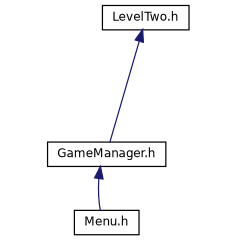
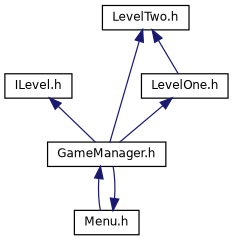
node "ILevel.h": added
node "LevelOne.h": added
edge "GameManager.h" -> "Menu.h": added
